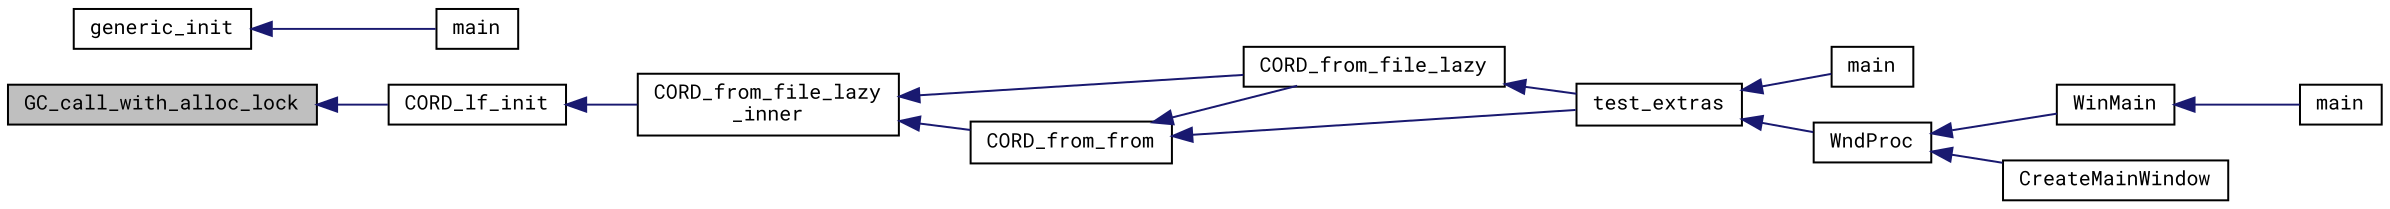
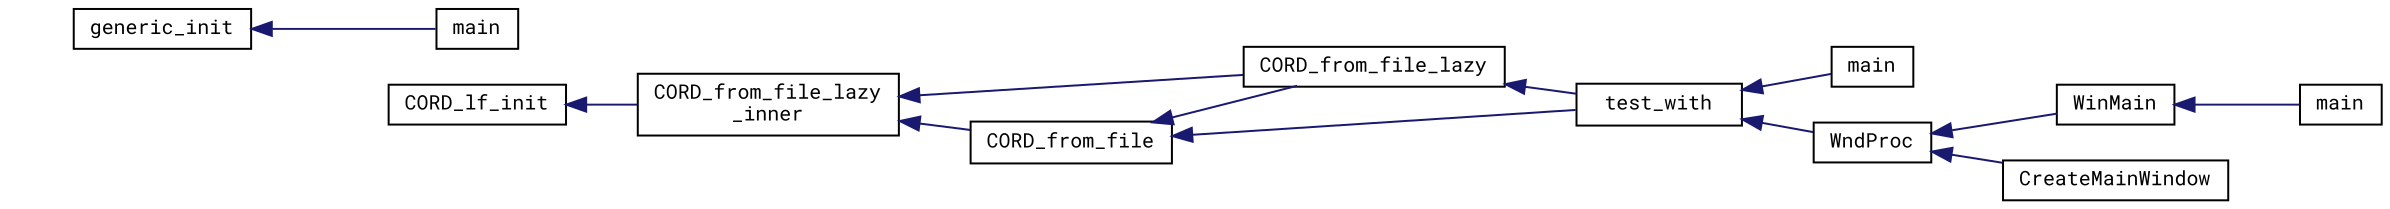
node "GC_call_with_alloc_lock": removed
node "test_extras": label "test_extras" -> "test_with"
node "CORD_from_from": label "CORD_from_from" -> "CORD_from_file"
